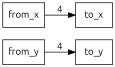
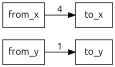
edge "from_y" -> "to_y": label "4" -> "1"
